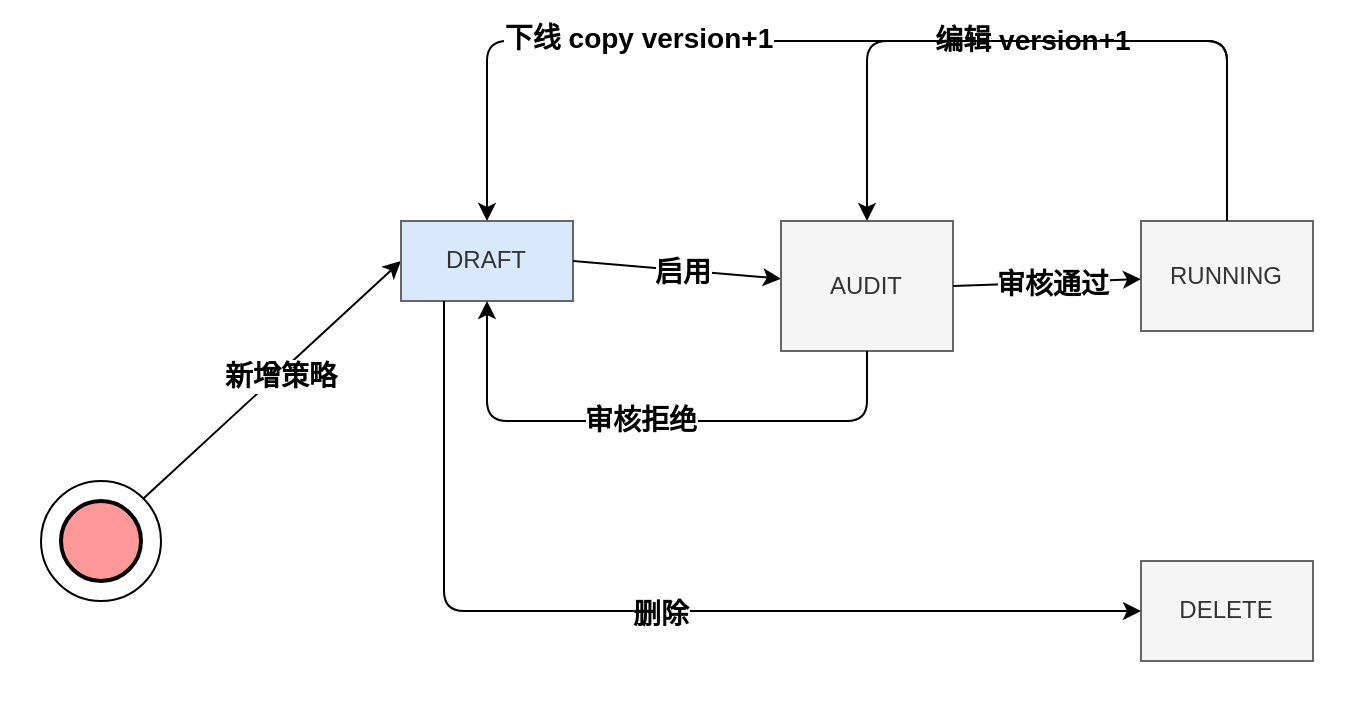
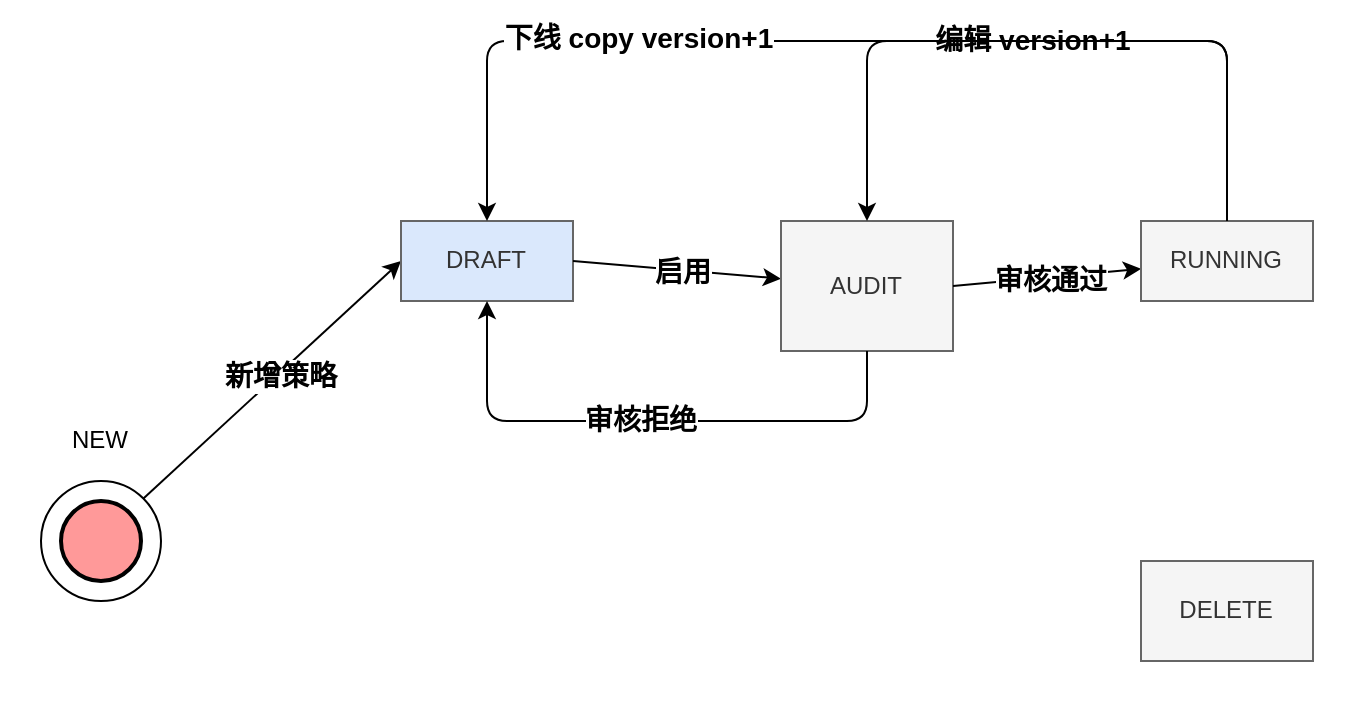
node "RUNNING": size 172x110 -> 172x80
node "NEW": added
edge "DRAFT" -> "DELETE": removed, label "删除"
